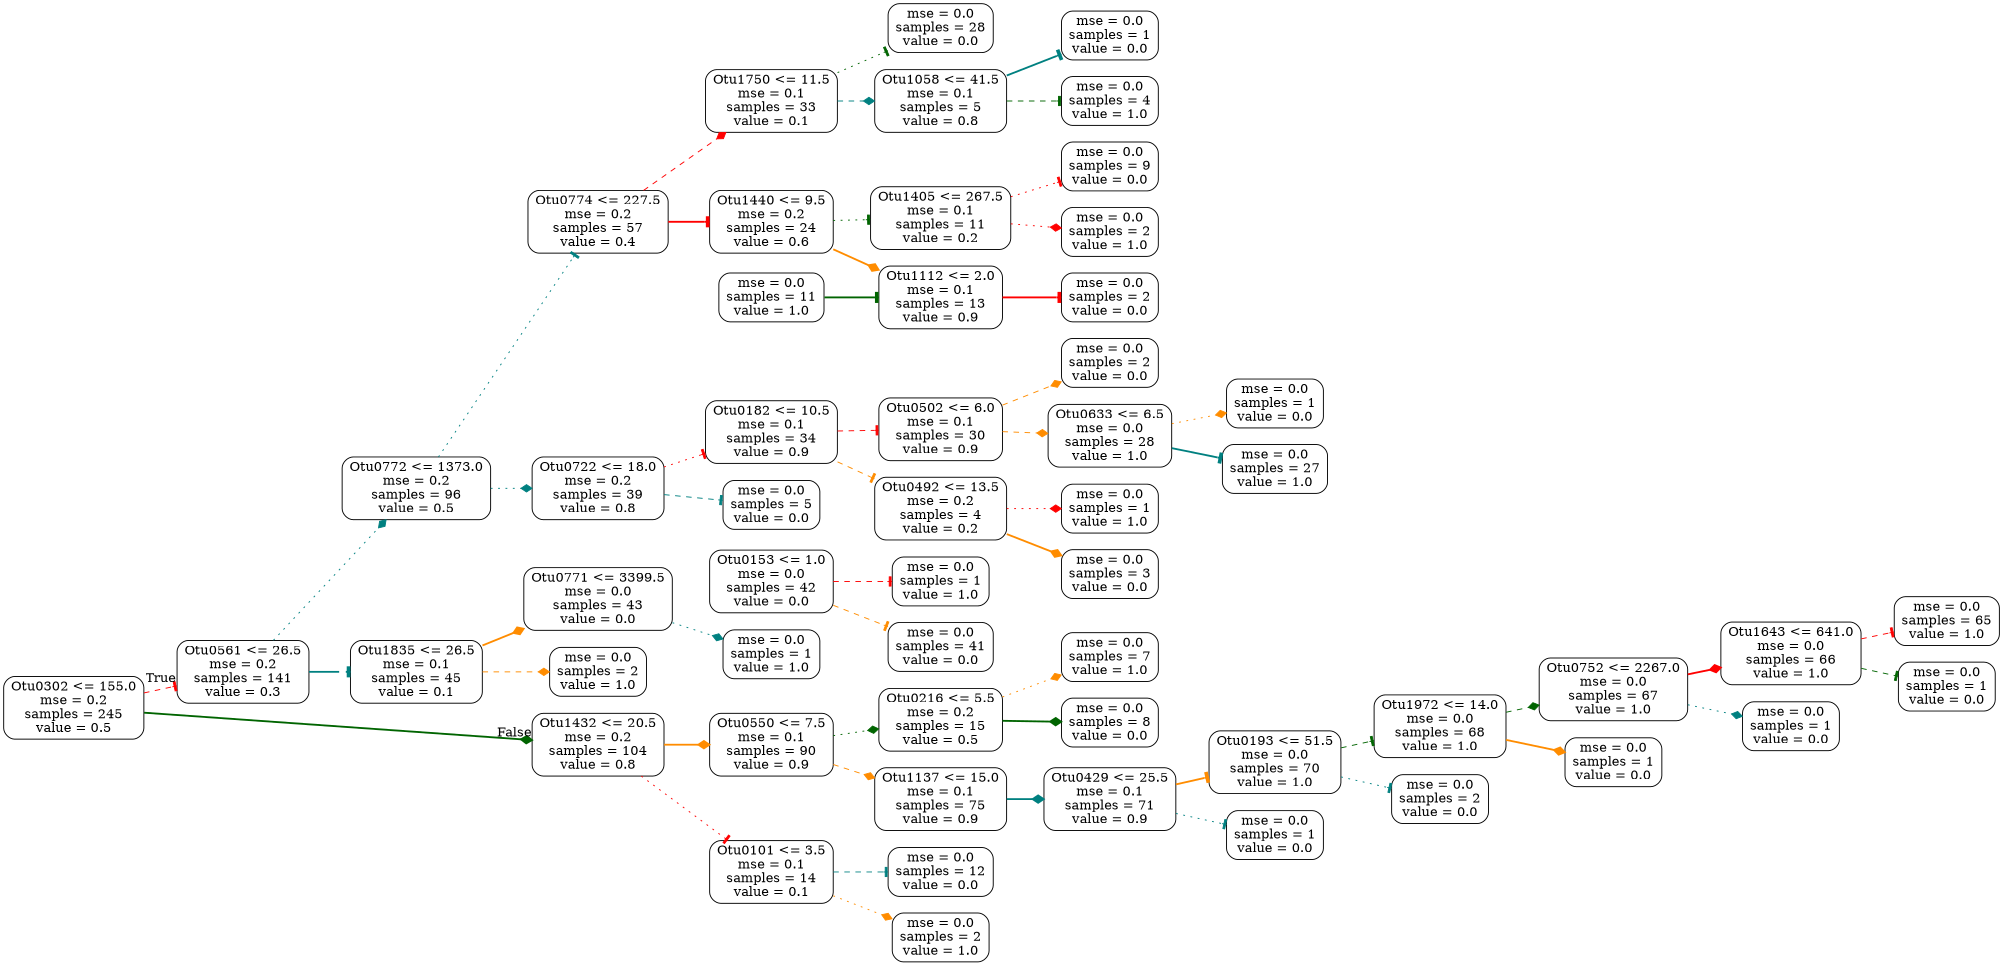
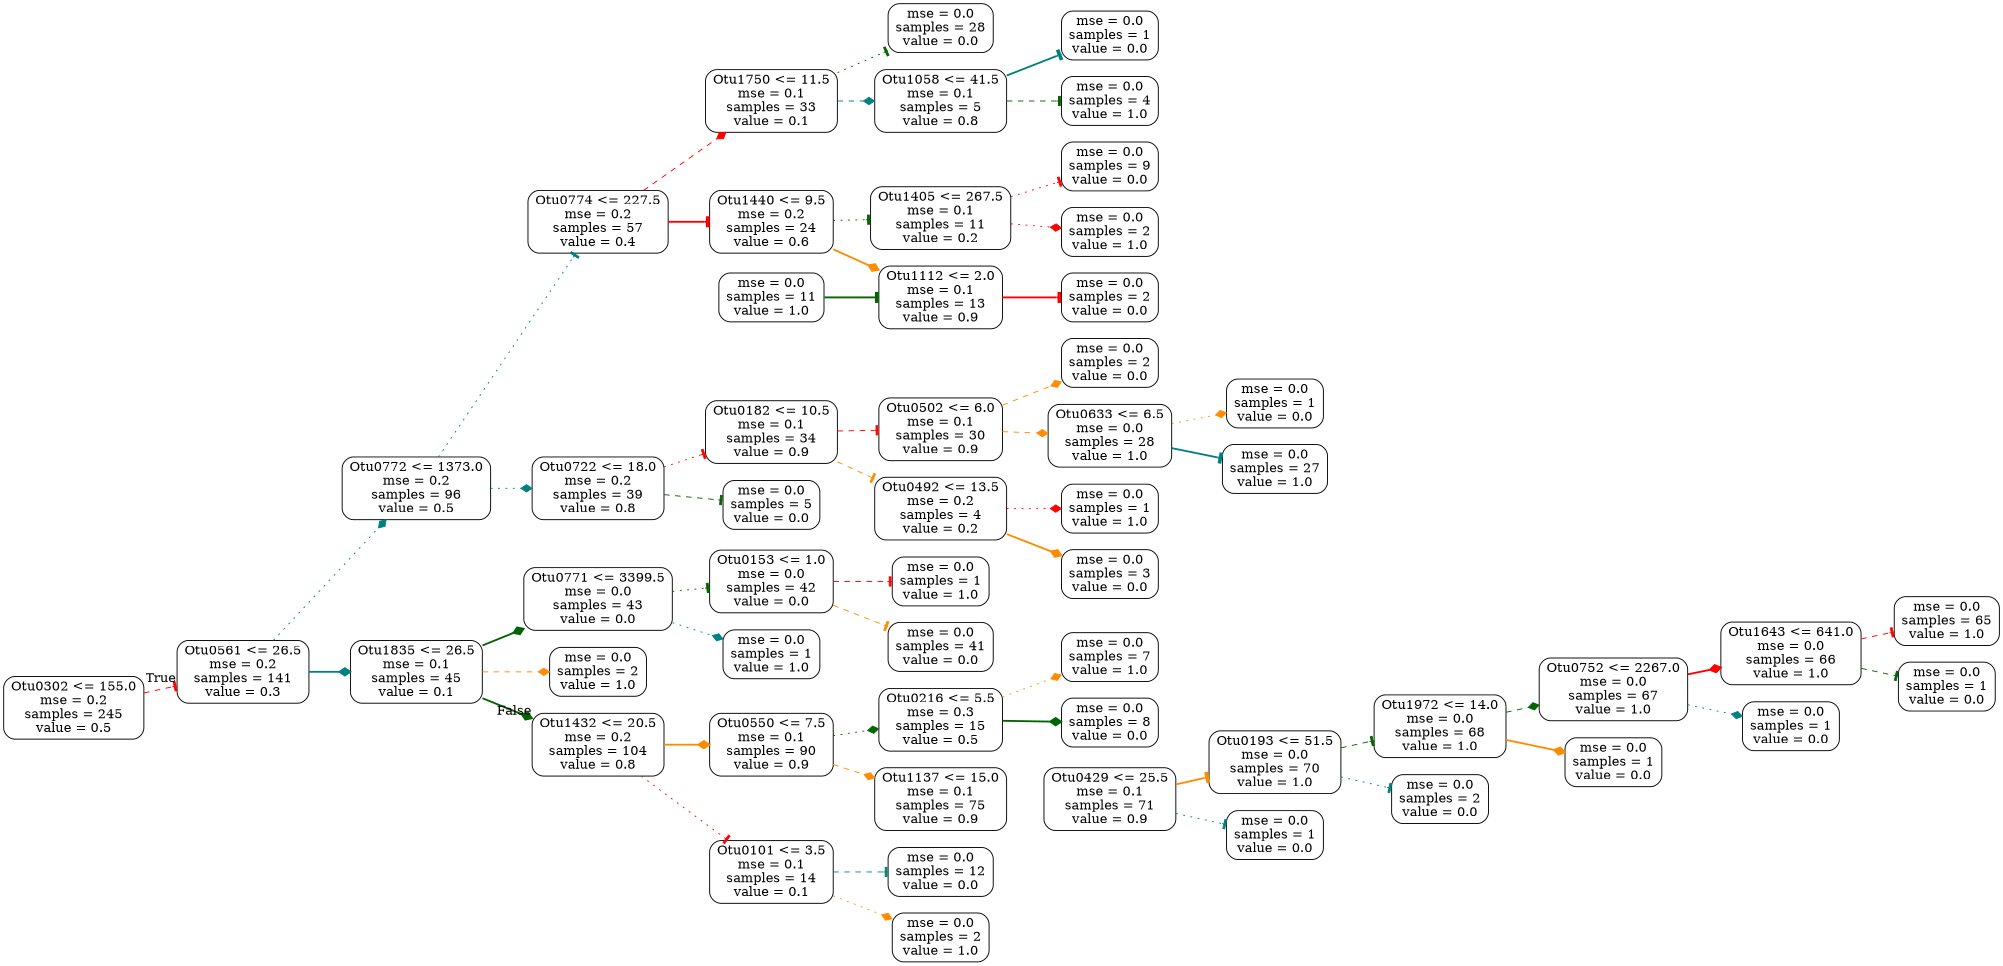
edge "Otu0722 <= 18.0 mse = 0.2 samples = 39 value = 0.8" -> "mse = 0.0 samples = 5 value = 0.0": color teal -> darkgreen
edge "Otu0771 <= 3399.5 mse = 0.0 samples = 43 value = 0.0" -> "Otu0153 <= 1.0 mse = 0.0 samples = 42 value = 0.0": added
edge "Otu1835 <= 26.5 mse = 0.1 samples = 45 value = 0.1" -> "Otu0771 <= 3399.5 mse = 0.0 samples = 43 value = 0.0": color darkorange -> darkgreen
edge "Otu0561 <= 26.5 mse = 0.2 samples = 141 value = 0.3" -> "Otu1835 <= 26.5 mse = 0.1 samples = 45 value = 0.1": arrowhead tee -> diamond
node "Otu0216 <= 5.5 mse = 0.2 samples = 15 value = 0.5": label "Otu0216 <= 5.5 mse = 0.2 samples = 15 value = 0.5" -> "Otu0216 <= 5.5 mse = 0.3 samples = 15 value = 0.5"
edge "Otu0302 <= 155.0 mse = 0.2 samples = 245 value = 0.5" -> "Otu1432 <= 20.5 mse = 0.2 samples = 104 value = 0.8": now "Otu1835 <= 26.5 mse = 0.1 samples = 45 value = 0.1" -> "Otu1432 <= 20.5 mse = 0.2 samples = 104 value = 0.8"
edge "Otu1137 <= 15.0 mse = 0.1 samples = 75 value = 0.9" -> "Otu0429 <= 25.5 mse = 0.1 samples = 71 value = 0.9": removed
